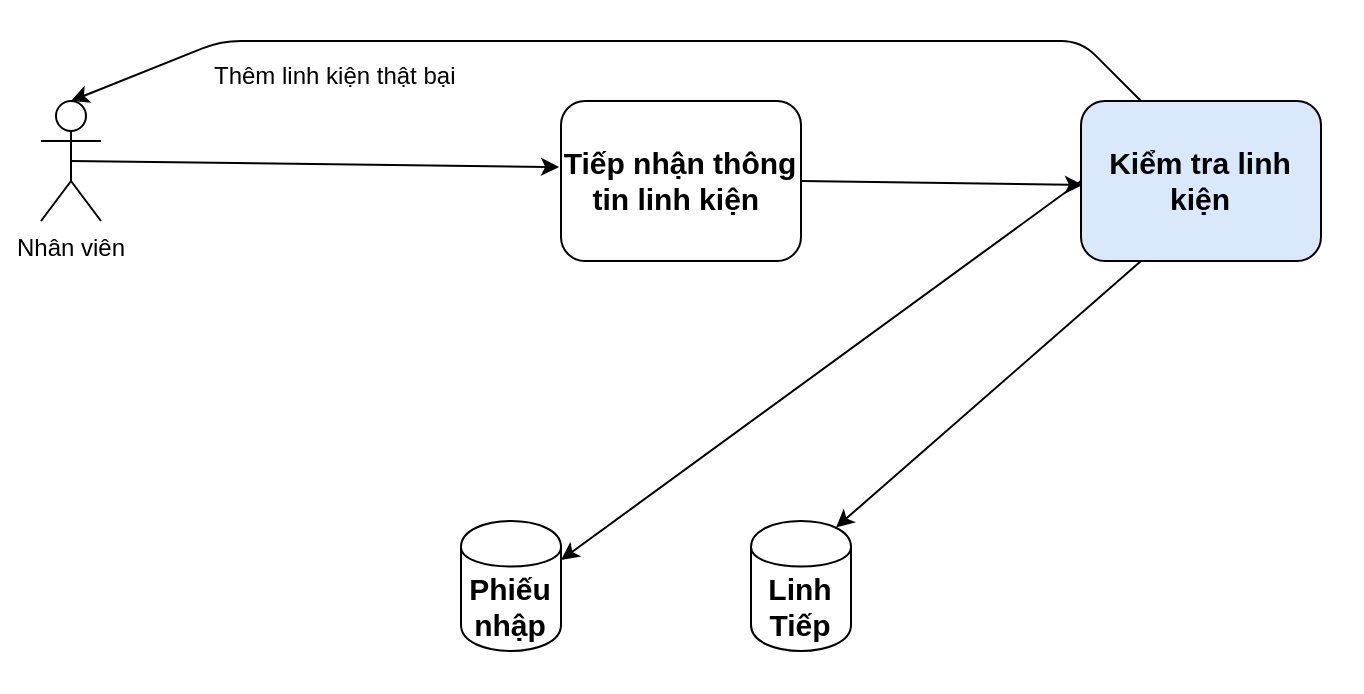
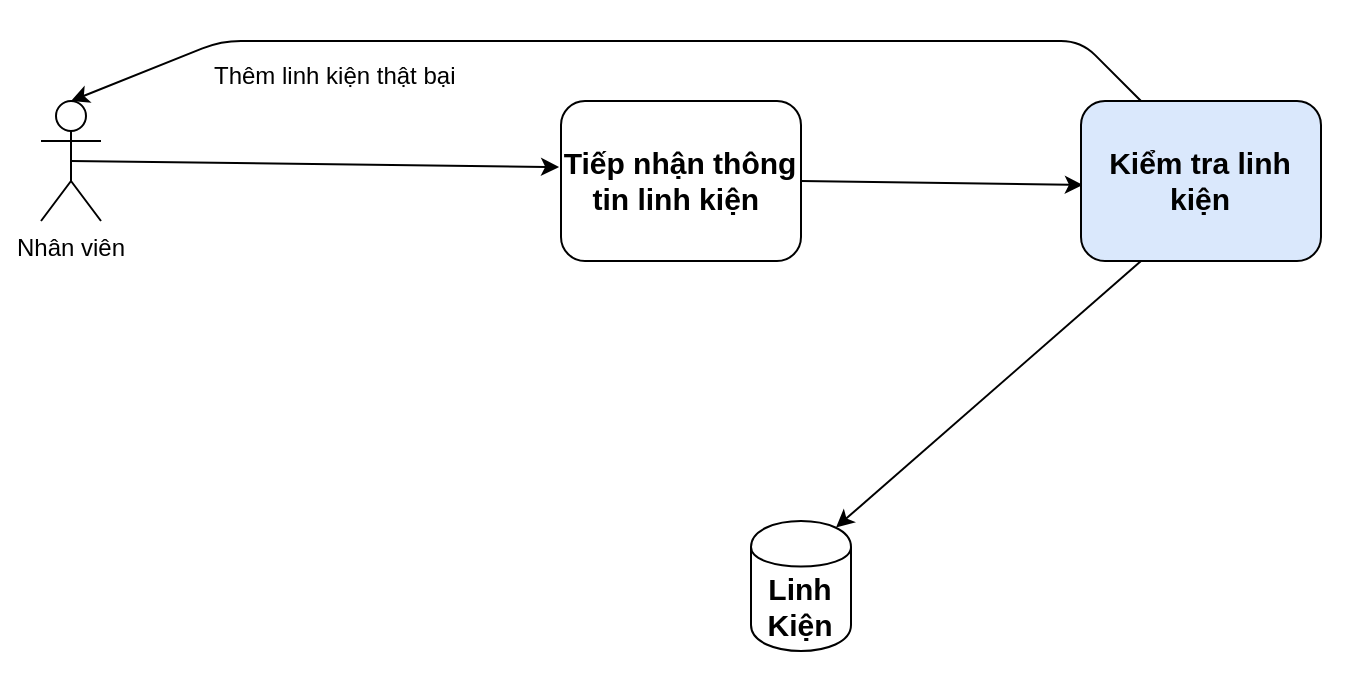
edge "Kiểm tra linh kiện" -> "Phiếu nhập": removed
node "Phiếu nhập": removed
node "Linh Tiếp": label "Linh Tiếp" -> "Linh Kiện"
